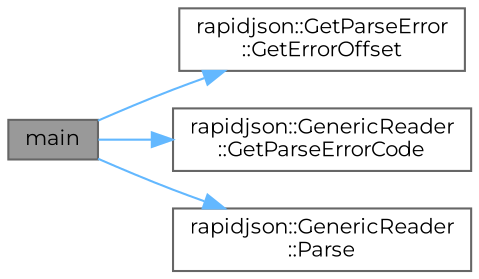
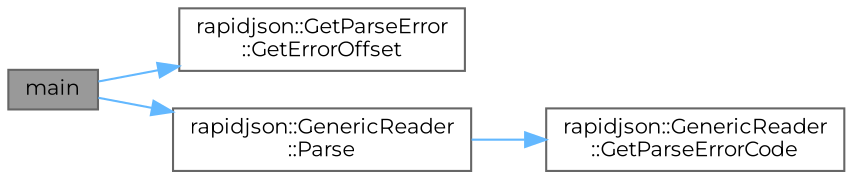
edge "main" -> "rapidjson::GenericReader ::GetParseErrorCode": now "rapidjson::GenericReader ::Parse" -> "rapidjson::GenericReader ::GetParseErrorCode"
